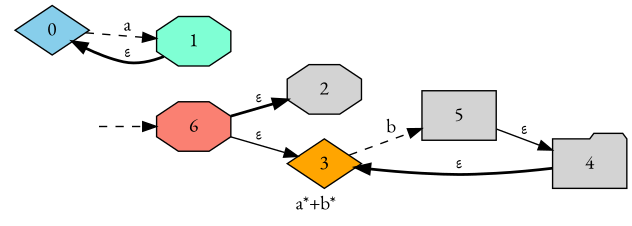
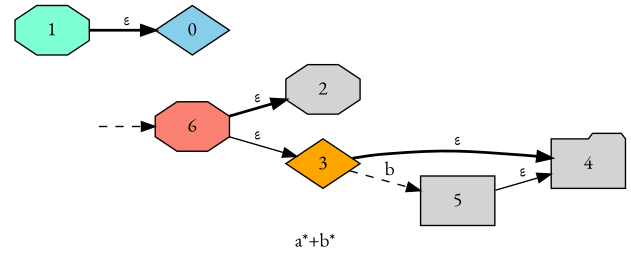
edge "0" -> "1": removed, label "a"
edge "4" -> "3": reversed
